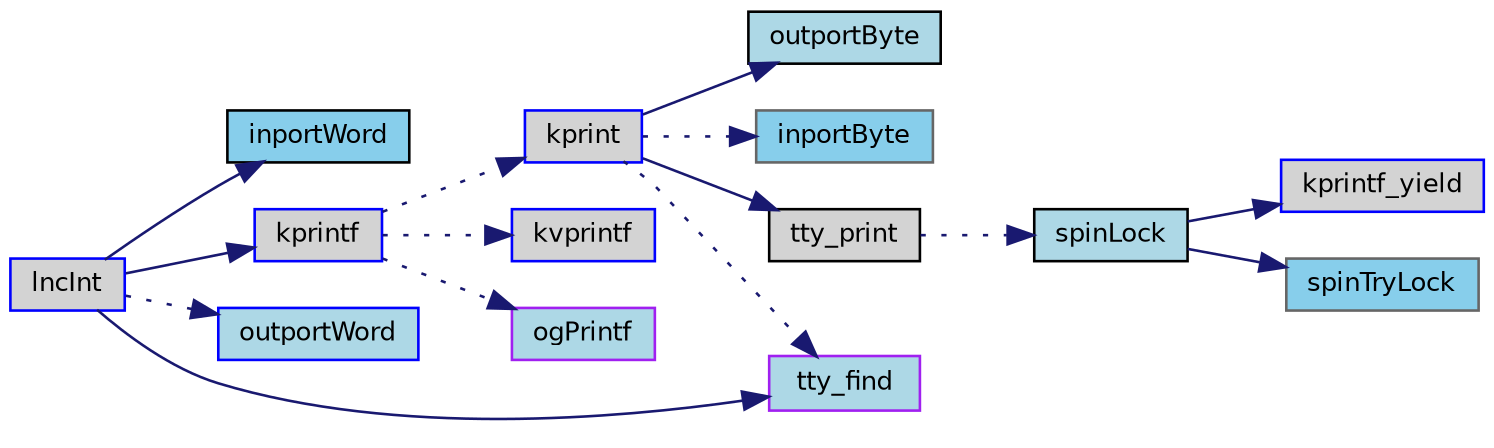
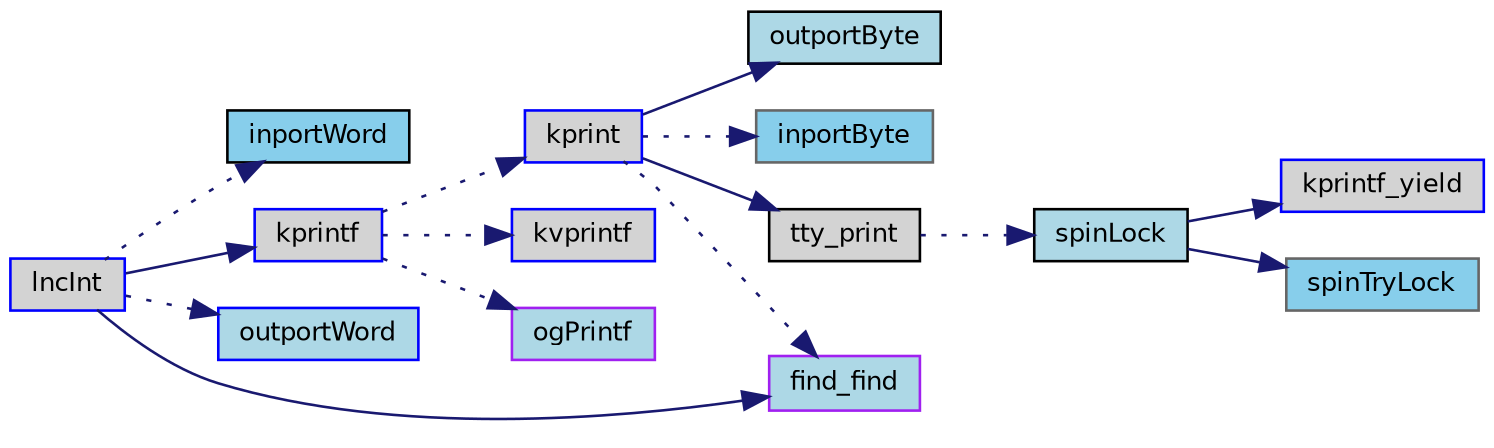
edge "lncInt" -> "inportWord": style solid -> dotted
node "tty_find": label "tty_find" -> "find_find"
